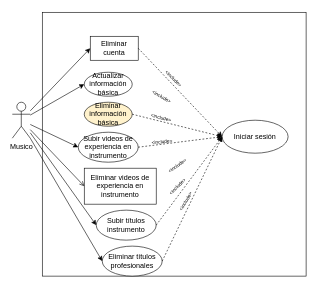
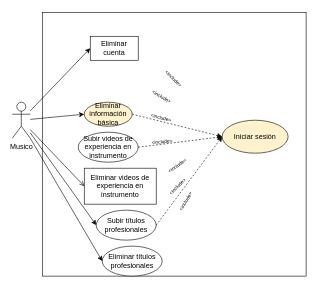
node "Actualizar información básica": removed
edge "Musico" -> "Actualizar información básica": removed
edge "Musico" -> "Eliminar información básica": added
edge "Eliminar cuenta" -> "Iniciar sesión": removed
edge "Musico" -> "Subir videos de experiencia en instrumento": removed
node "Iniciar sesión": fillcolor #ffffff -> #fff2cc
edge "Eliminar títulos profesionales" -> "Iniciar sesión": removed
node "Subir títulos instrumento": label "Subir títulos instrumento" -> "Subir títulos profesionales"
